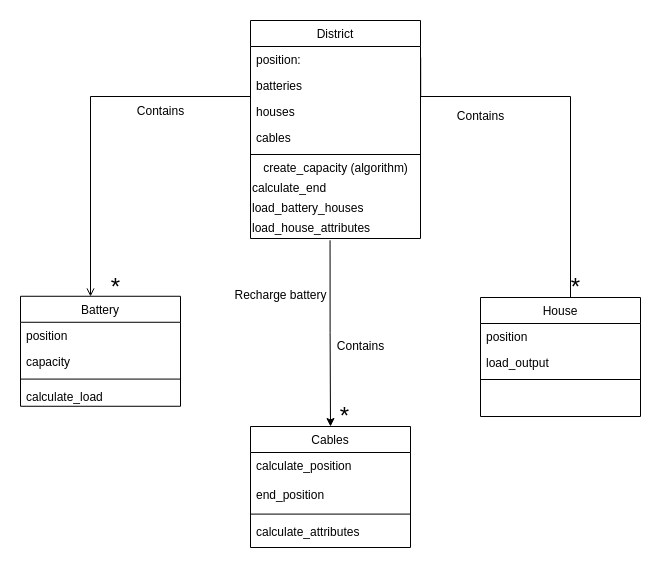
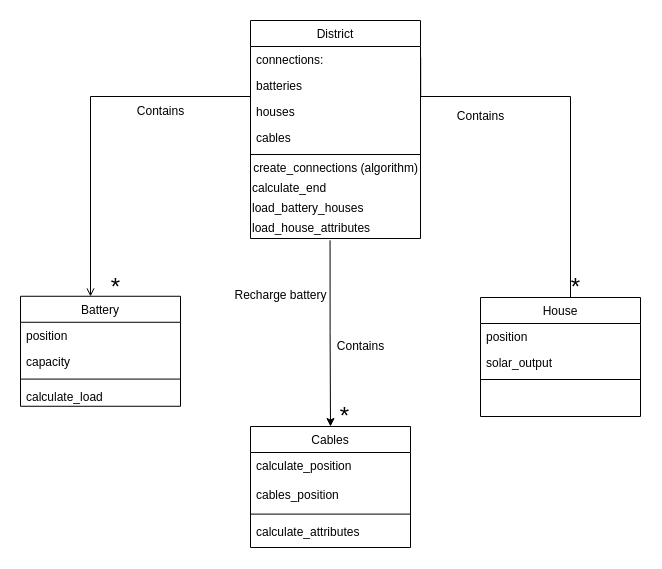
node "position:": label "position:" -> "connections:"
node "create_capacity (algorithm)": label "create_capacity (algorithm)" -> "create_connections (algorithm)"
node "load_output": label "load_output" -> "solar_output"
node "end_position": label "end_position" -> "cables_position"
